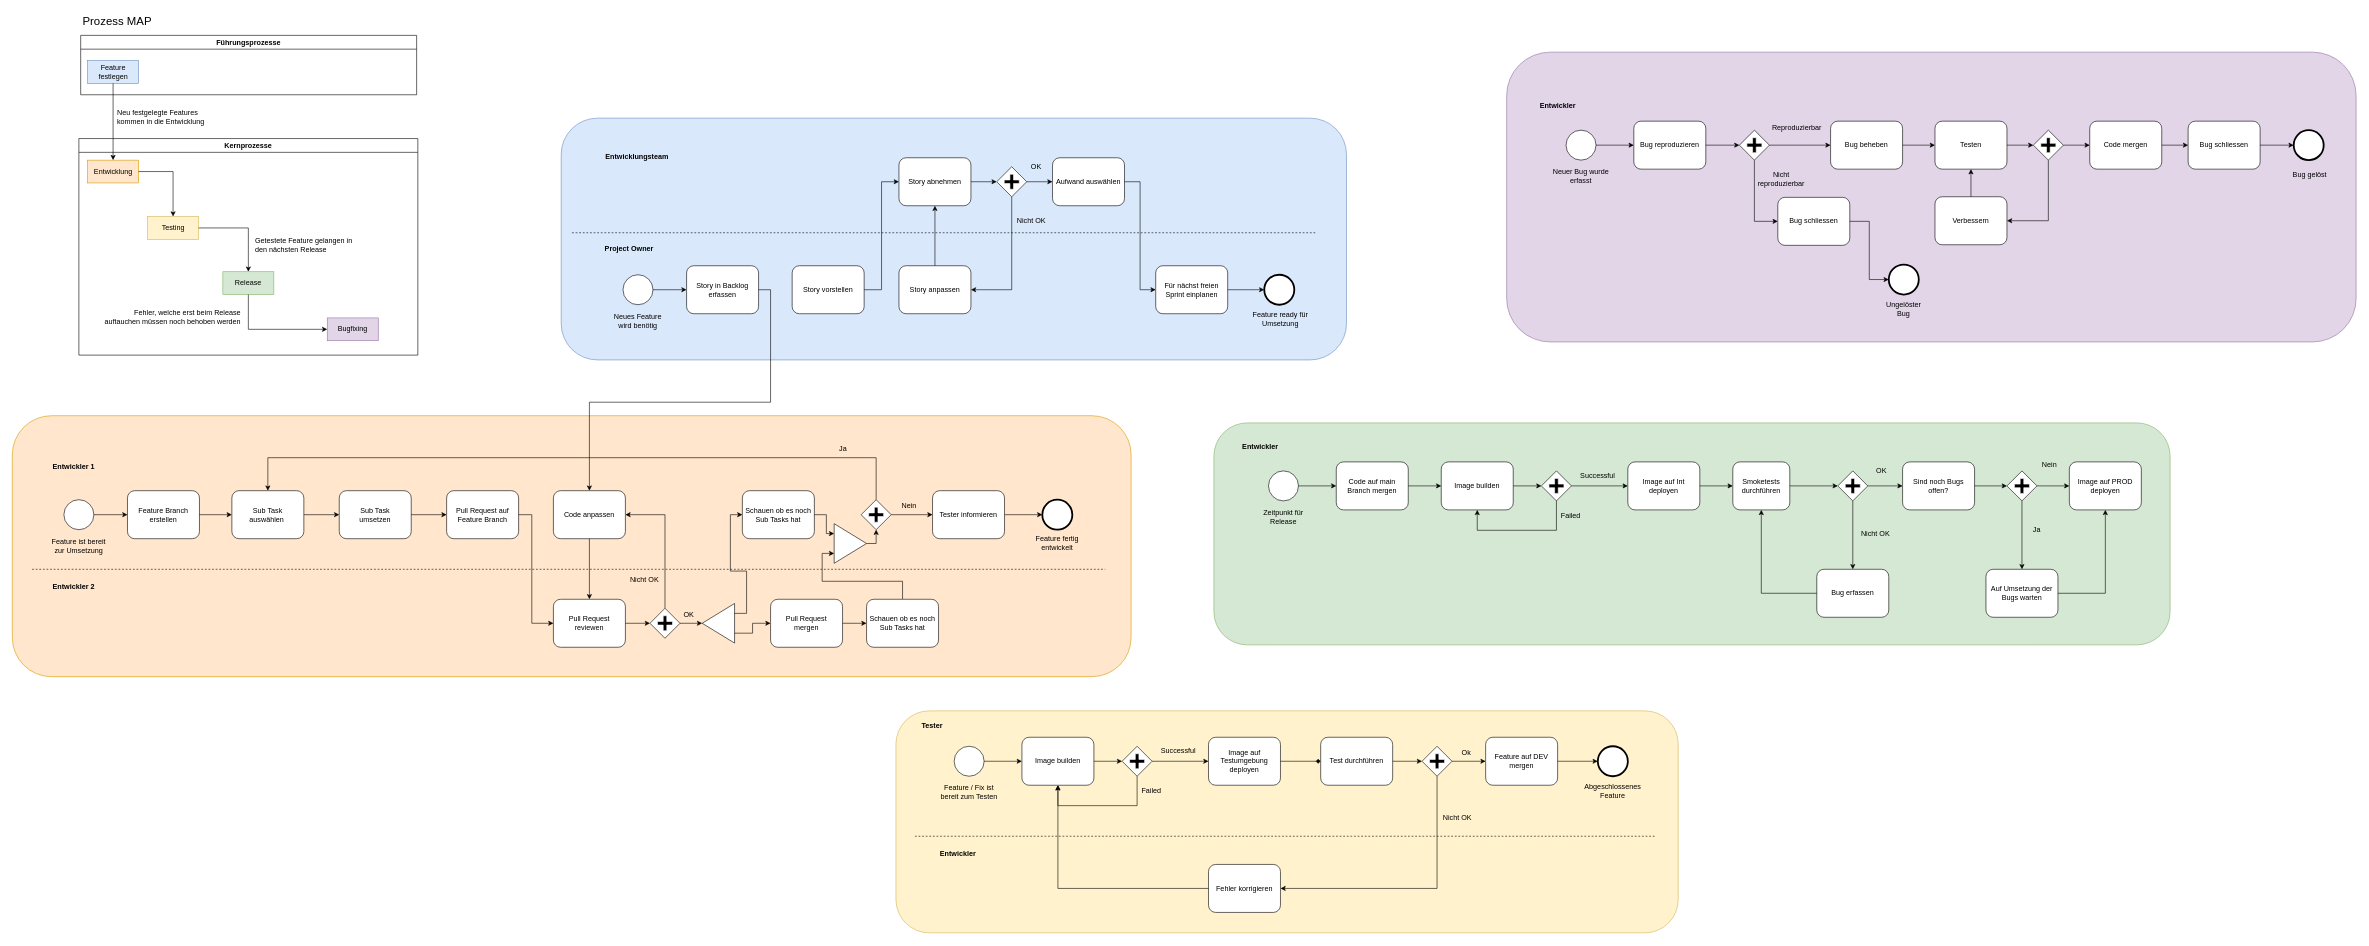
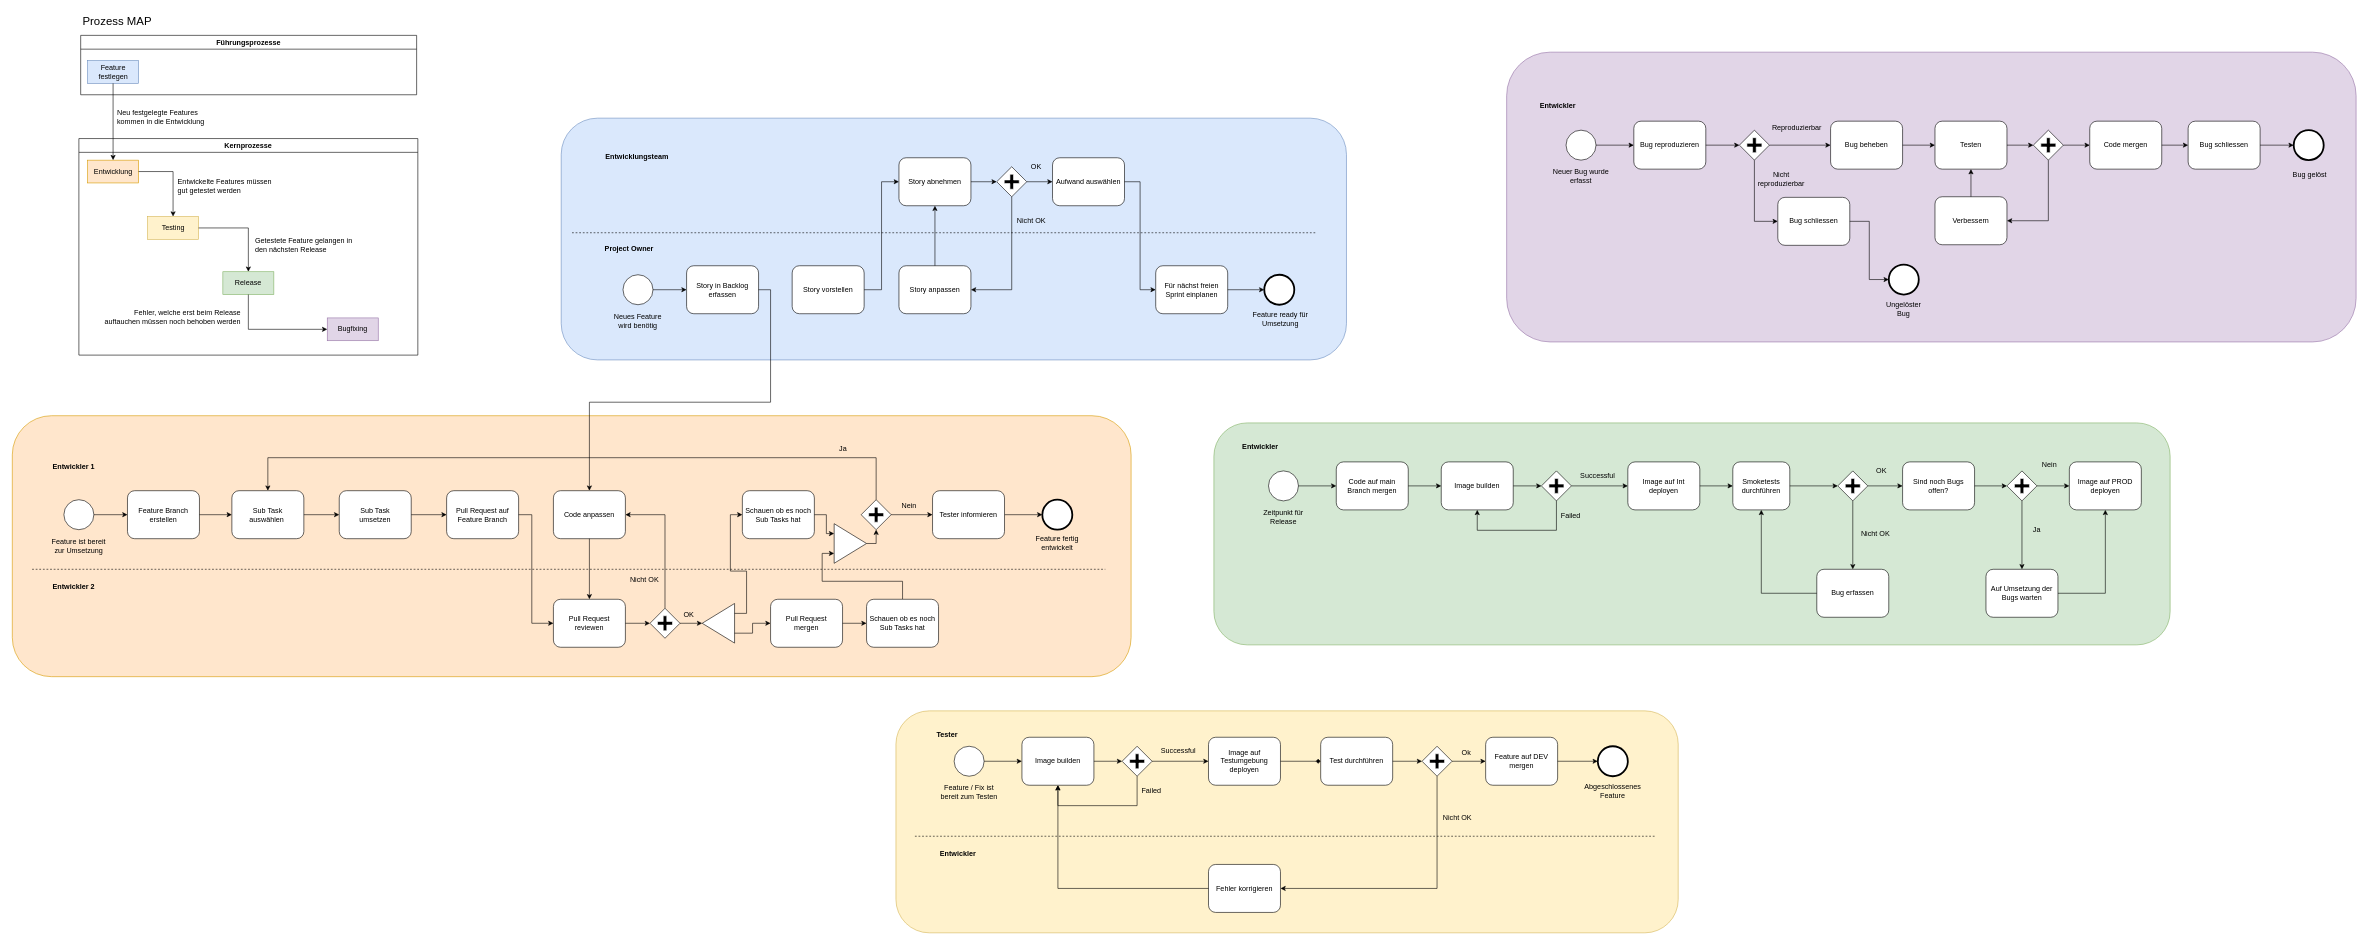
node "Entwickelte Features müssen gut getestet werden": added
node "Tester": moved (932, 726) -> (947, 735)
